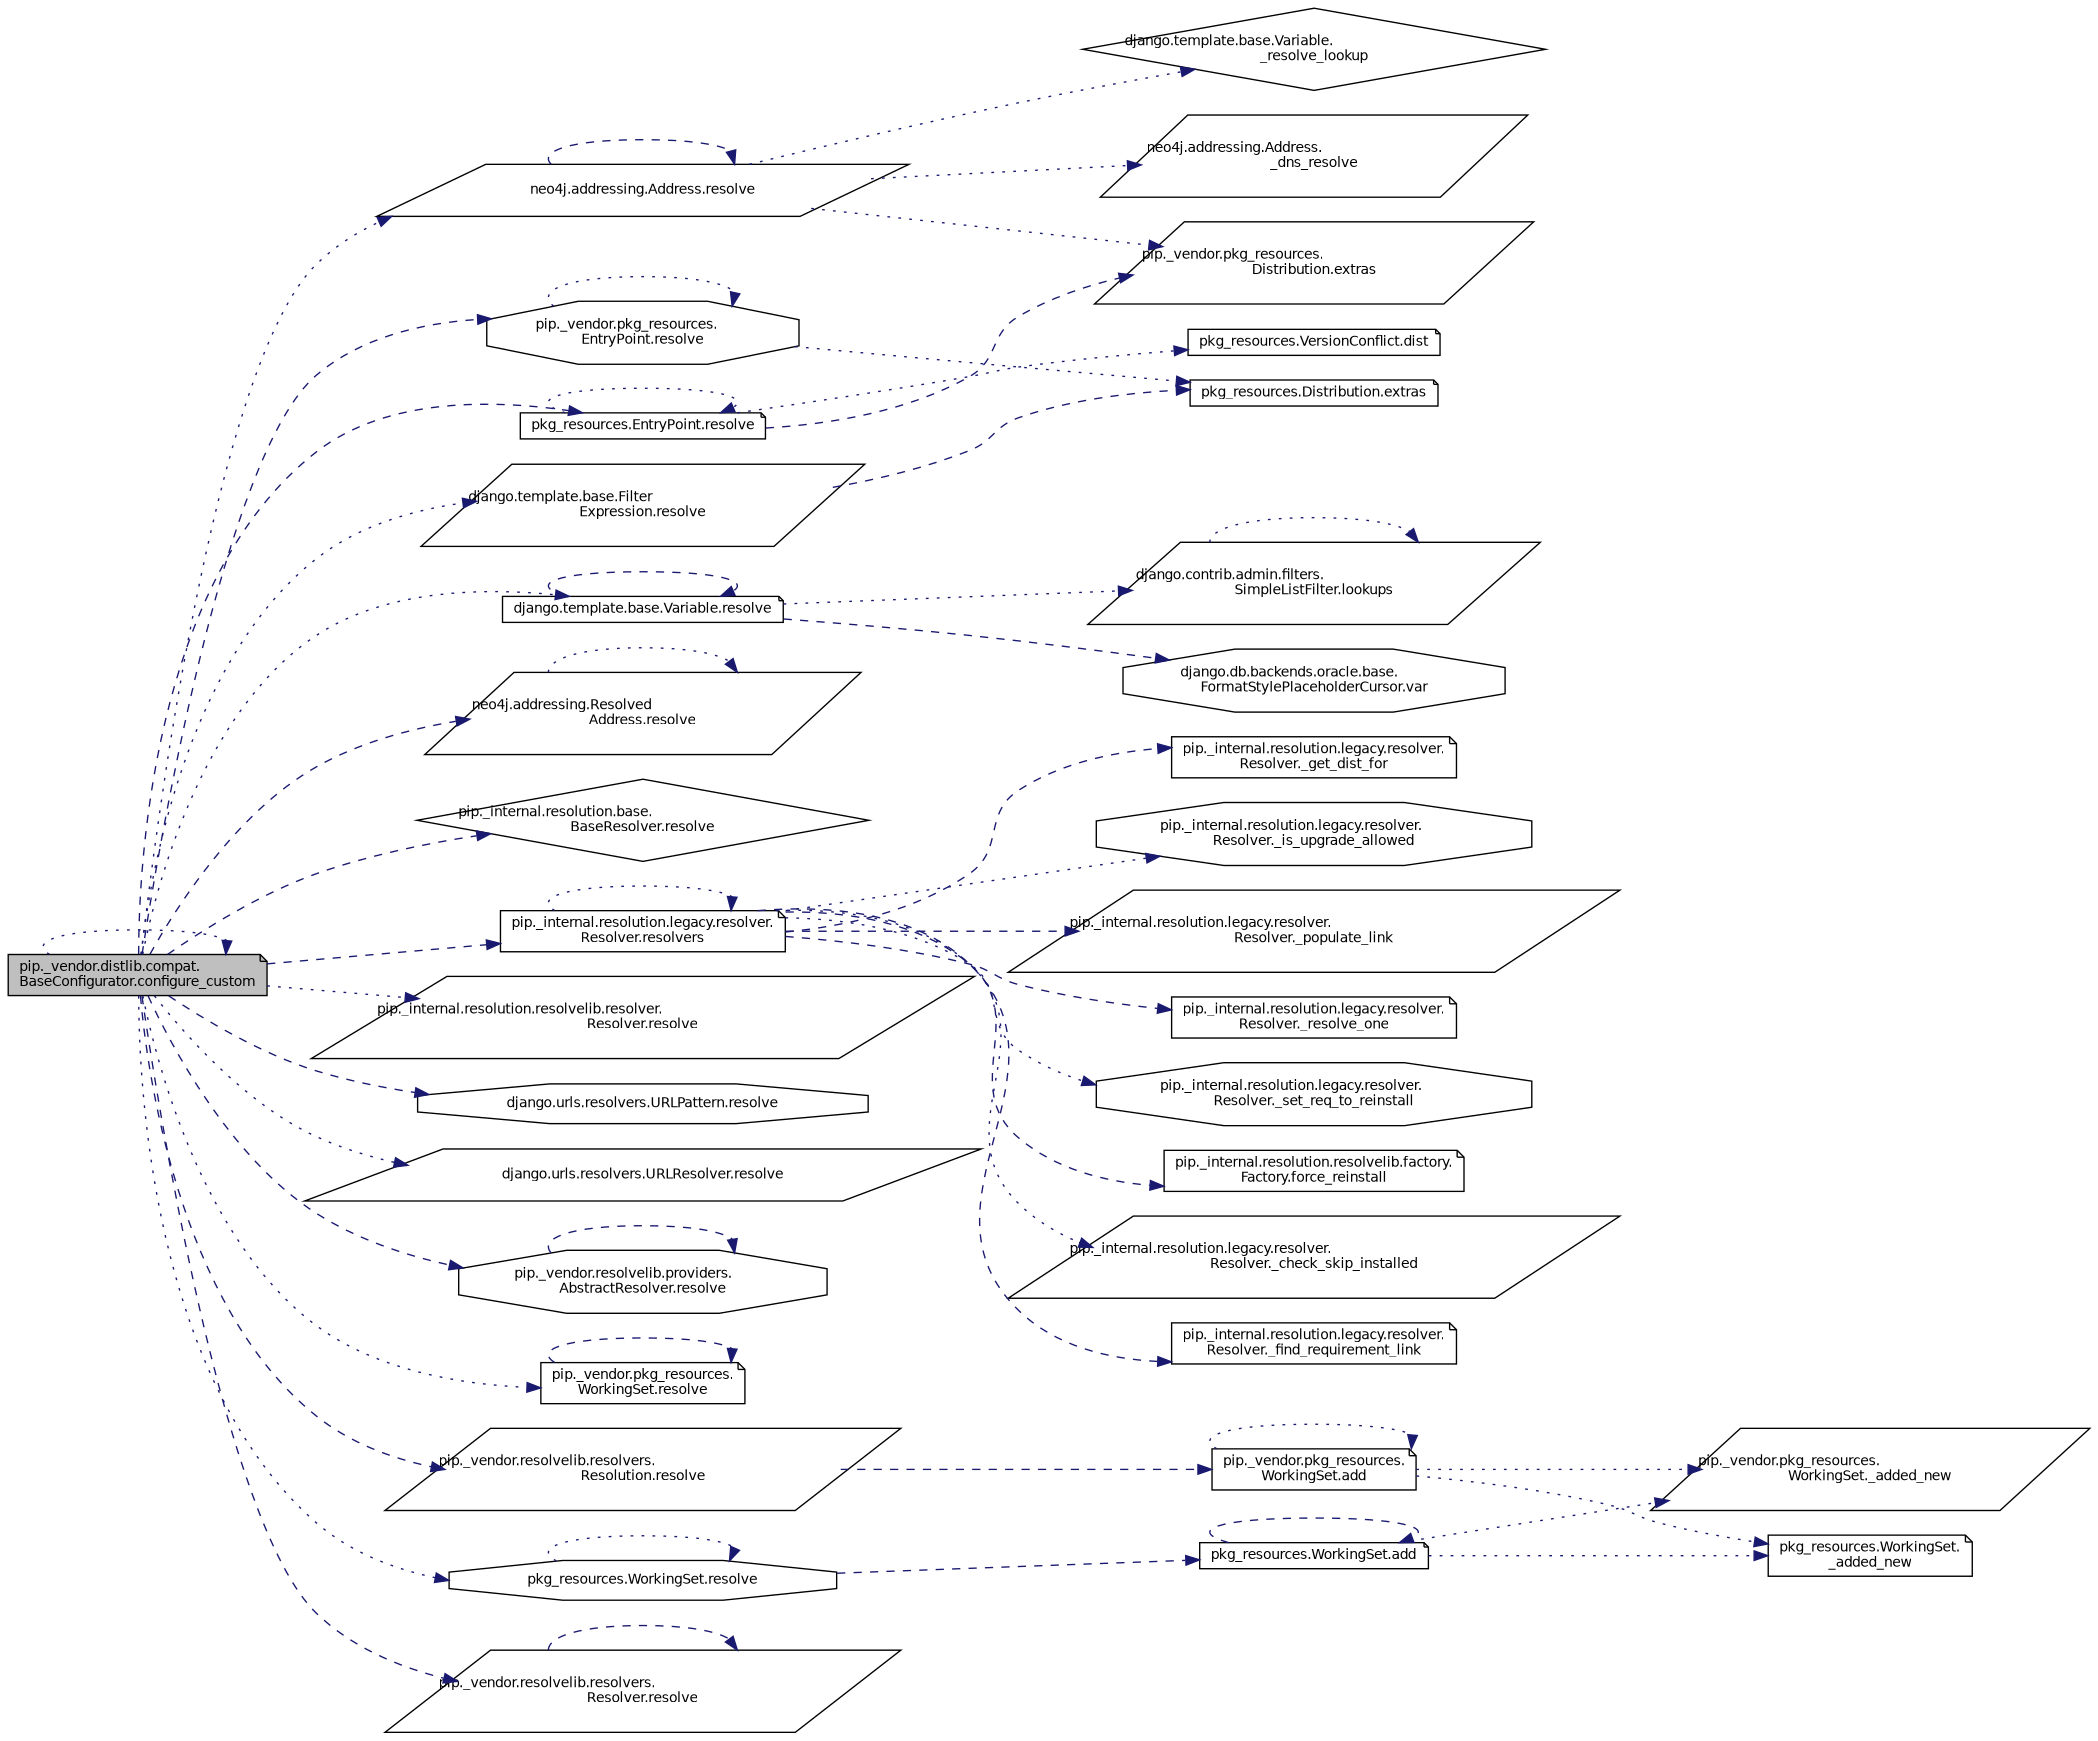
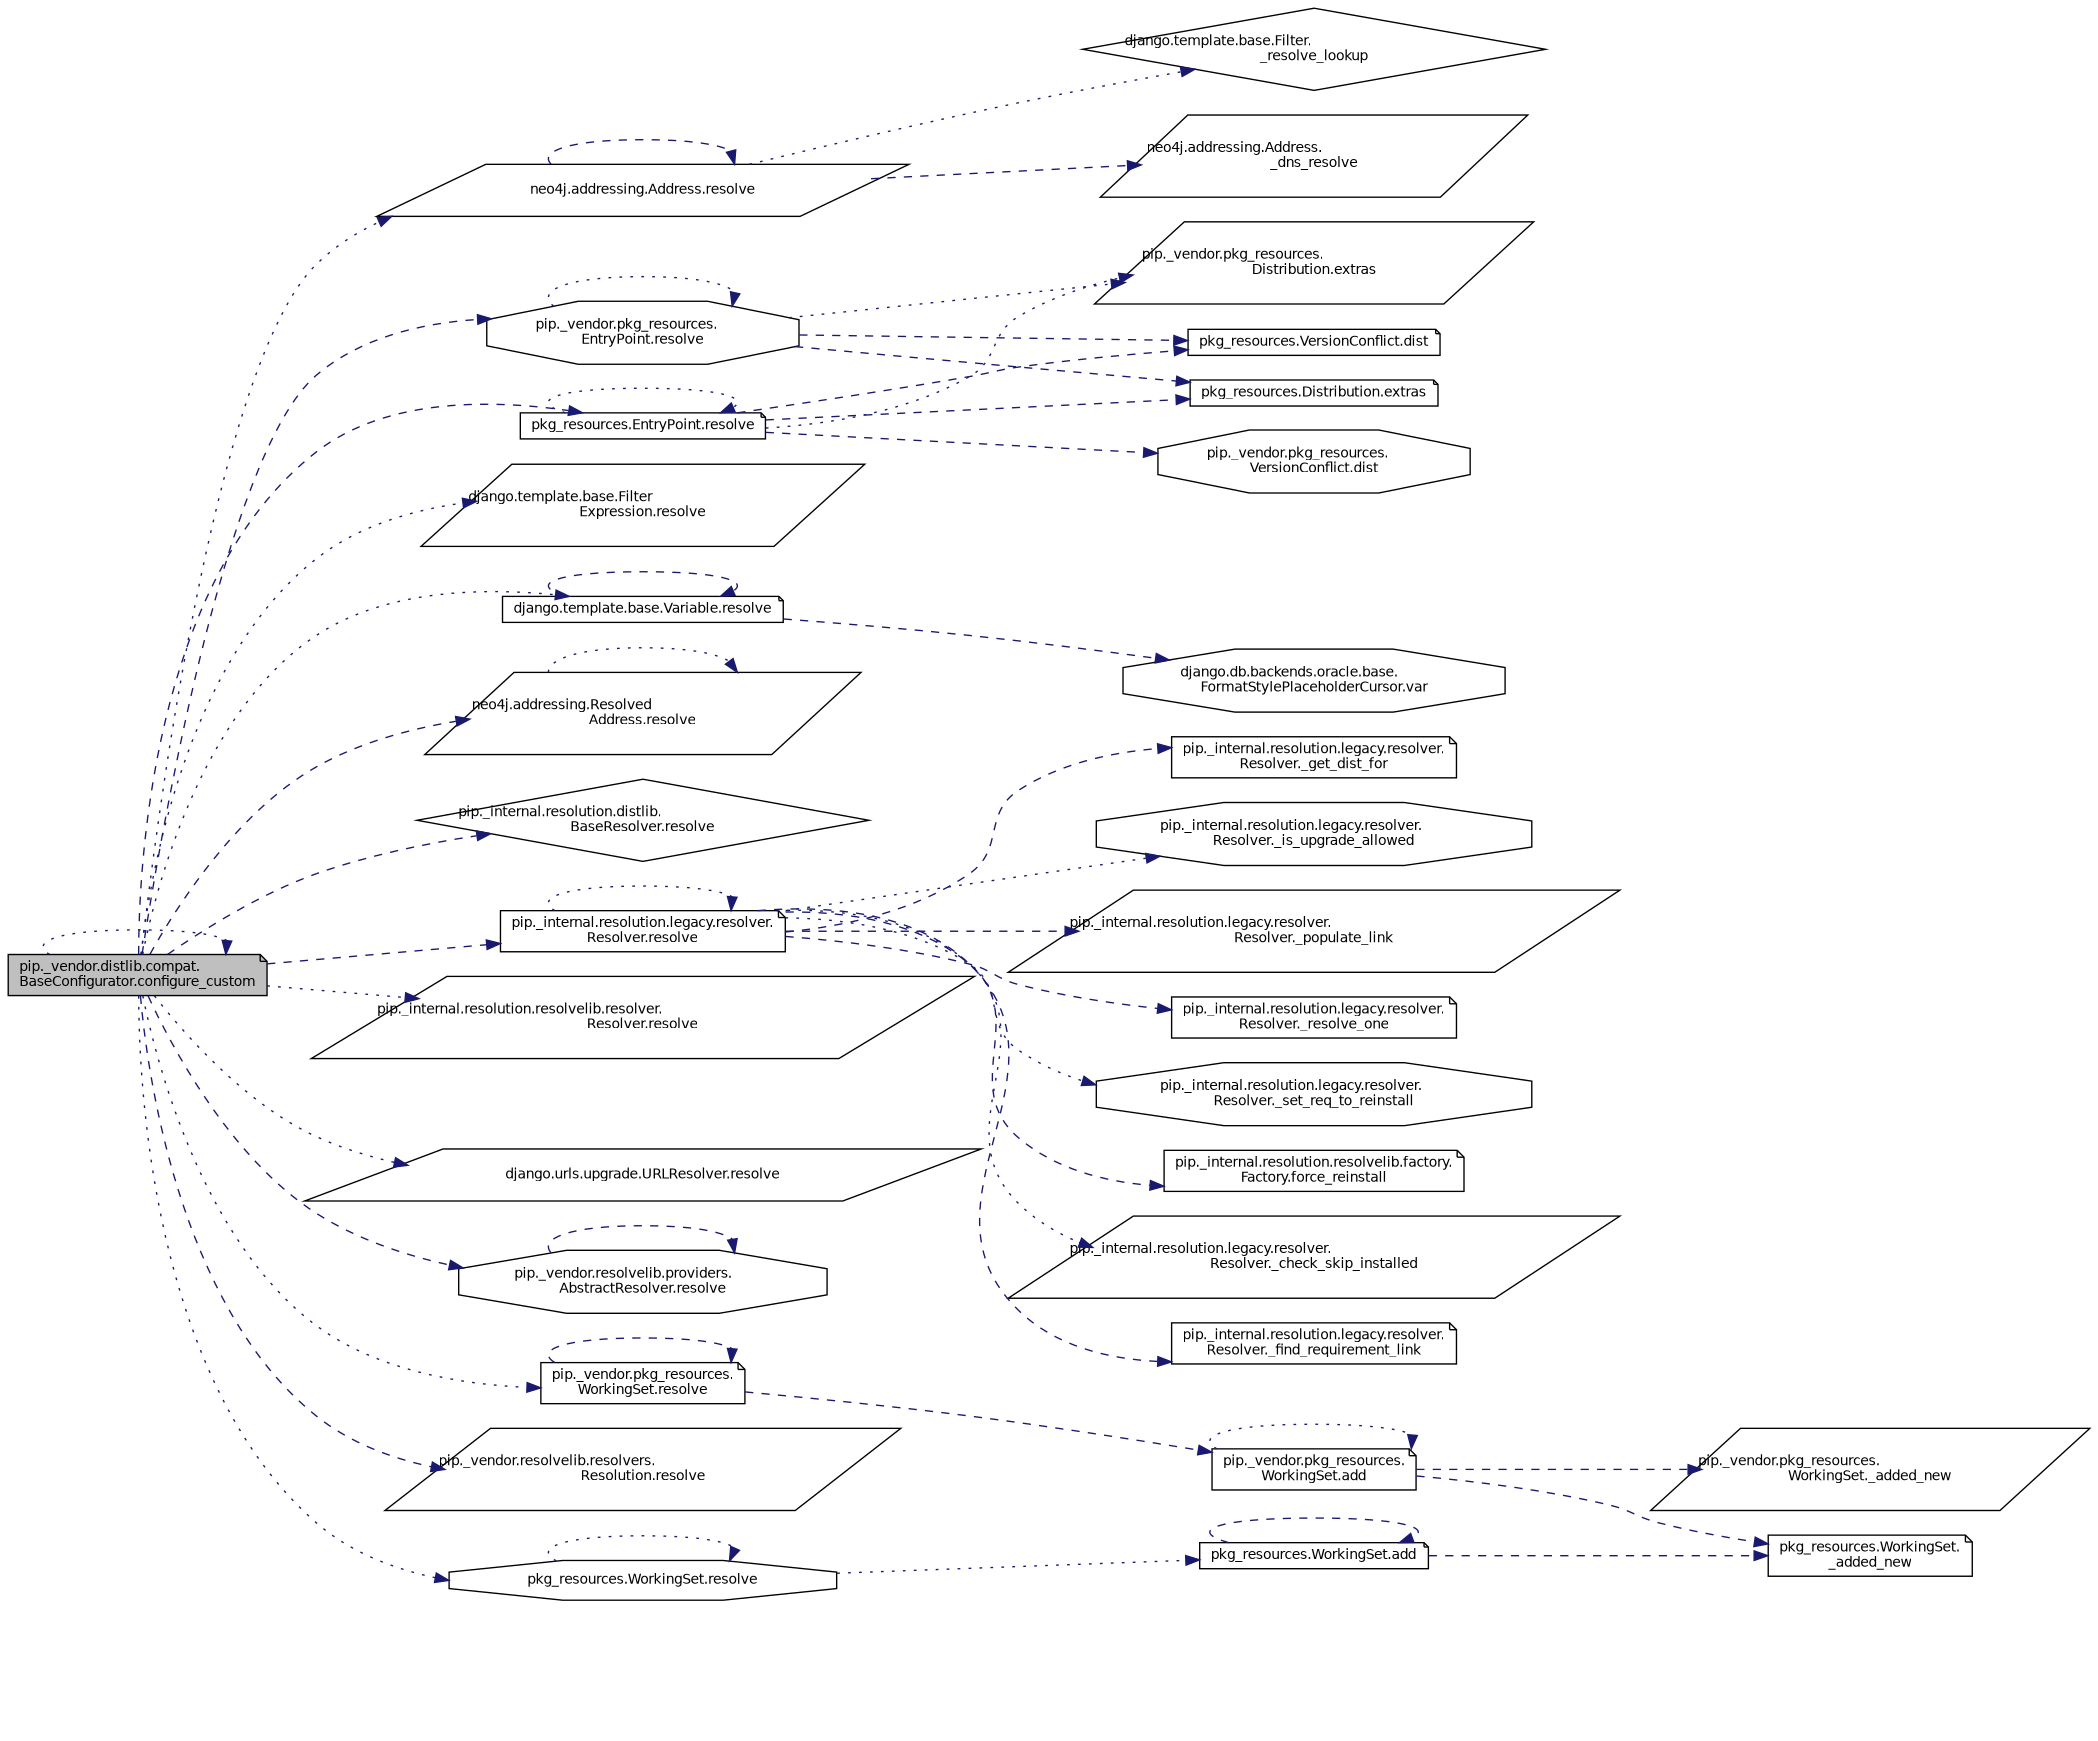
node "django.template.base.Variable. _resolve_lookup": label "django.template.base.Variable. _resolve_lookup" -> "django.template.base.Filter. _resolve_lookup"
edge "neo4j.addressing.Address.resolve" -> "neo4j.addressing.Address. _dns_resolve": style dotted -> dashed
edge "neo4j.addressing.Address.resolve" -> "pip._vendor.pkg_resources. Distribution.extras": now "pip._vendor.pkg_resources. EntryPoint.resolve" -> "pip._vendor.pkg_resources. Distribution.extras"
edge "pip._vendor.pkg_resources. EntryPoint.resolve" -> "pkg_resources.VersionConflict.dist": added
edge "pip._vendor.pkg_resources. EntryPoint.resolve" -> "pkg_resources.Distribution.extras": style dotted -> dashed
edge "pkg_resources.EntryPoint.resolve" -> "pkg_resources.VersionConflict.dist": style dotted -> dashed
edge "pkg_resources.EntryPoint.resolve" -> "pip._vendor.pkg_resources. Distribution.extras": style dashed -> dotted
edge "django.template.base.Filter Expression.resolve" -> "pkg_resources.Distribution.extras": now "pkg_resources.EntryPoint.resolve" -> "pkg_resources.Distribution.extras"
node "pip._vendor.pkg_resources. VersionConflict.dist": added
node "django.contrib.admin.filters. SimpleListFilter.lookups": removed
node "pip._internal.resolution.base. BaseResolver.resolve": label "pip._internal.resolution.base. BaseResolver.resolve" -> "pip._internal.resolution.distlib. BaseResolver.resolve"
node "pip._internal.resolution.legacy.resolver. Resolver.resolvers": label "pip._internal.resolution.legacy.resolver. Resolver.resolvers" -> "pip._internal.resolution.legacy.resolver. Resolver.resolve"
node "django.urls.resolvers.URLPattern.resolve": removed
node "django.urls.resolvers.URLResolver.resolve": label "django.urls.resolvers.URLResolver.resolve" -> "django.urls.upgrade.URLResolver.resolve"
edge "pip._vendor.resolvelib.resolvers. Resolution.resolve" -> "pip._vendor.pkg_resources. WorkingSet.add": now "pip._vendor.pkg_resources. WorkingSet.resolve" -> "pip._vendor.pkg_resources. WorkingSet.add"
edge "pip._vendor.pkg_resources. WorkingSet.add" -> "pip._vendor.pkg_resources. WorkingSet._added_new": style dotted -> dashed
edge "pip._vendor.pkg_resources. WorkingSet.add" -> "pkg_resources.WorkingSet. _added_new": style dotted -> dashed
edge "pkg_resources.WorkingSet.add" -> "pip._vendor.pkg_resources. WorkingSet._added_new": removed
edge "pkg_resources.WorkingSet.add" -> "pkg_resources.WorkingSet. _added_new": style dotted -> dashed
edge "pkg_resources.WorkingSet.resolve" -> "pkg_resources.WorkingSet.add": style dashed -> dotted
node "pip._vendor.resolvelib.resolvers. Resolver.resolve": removed
